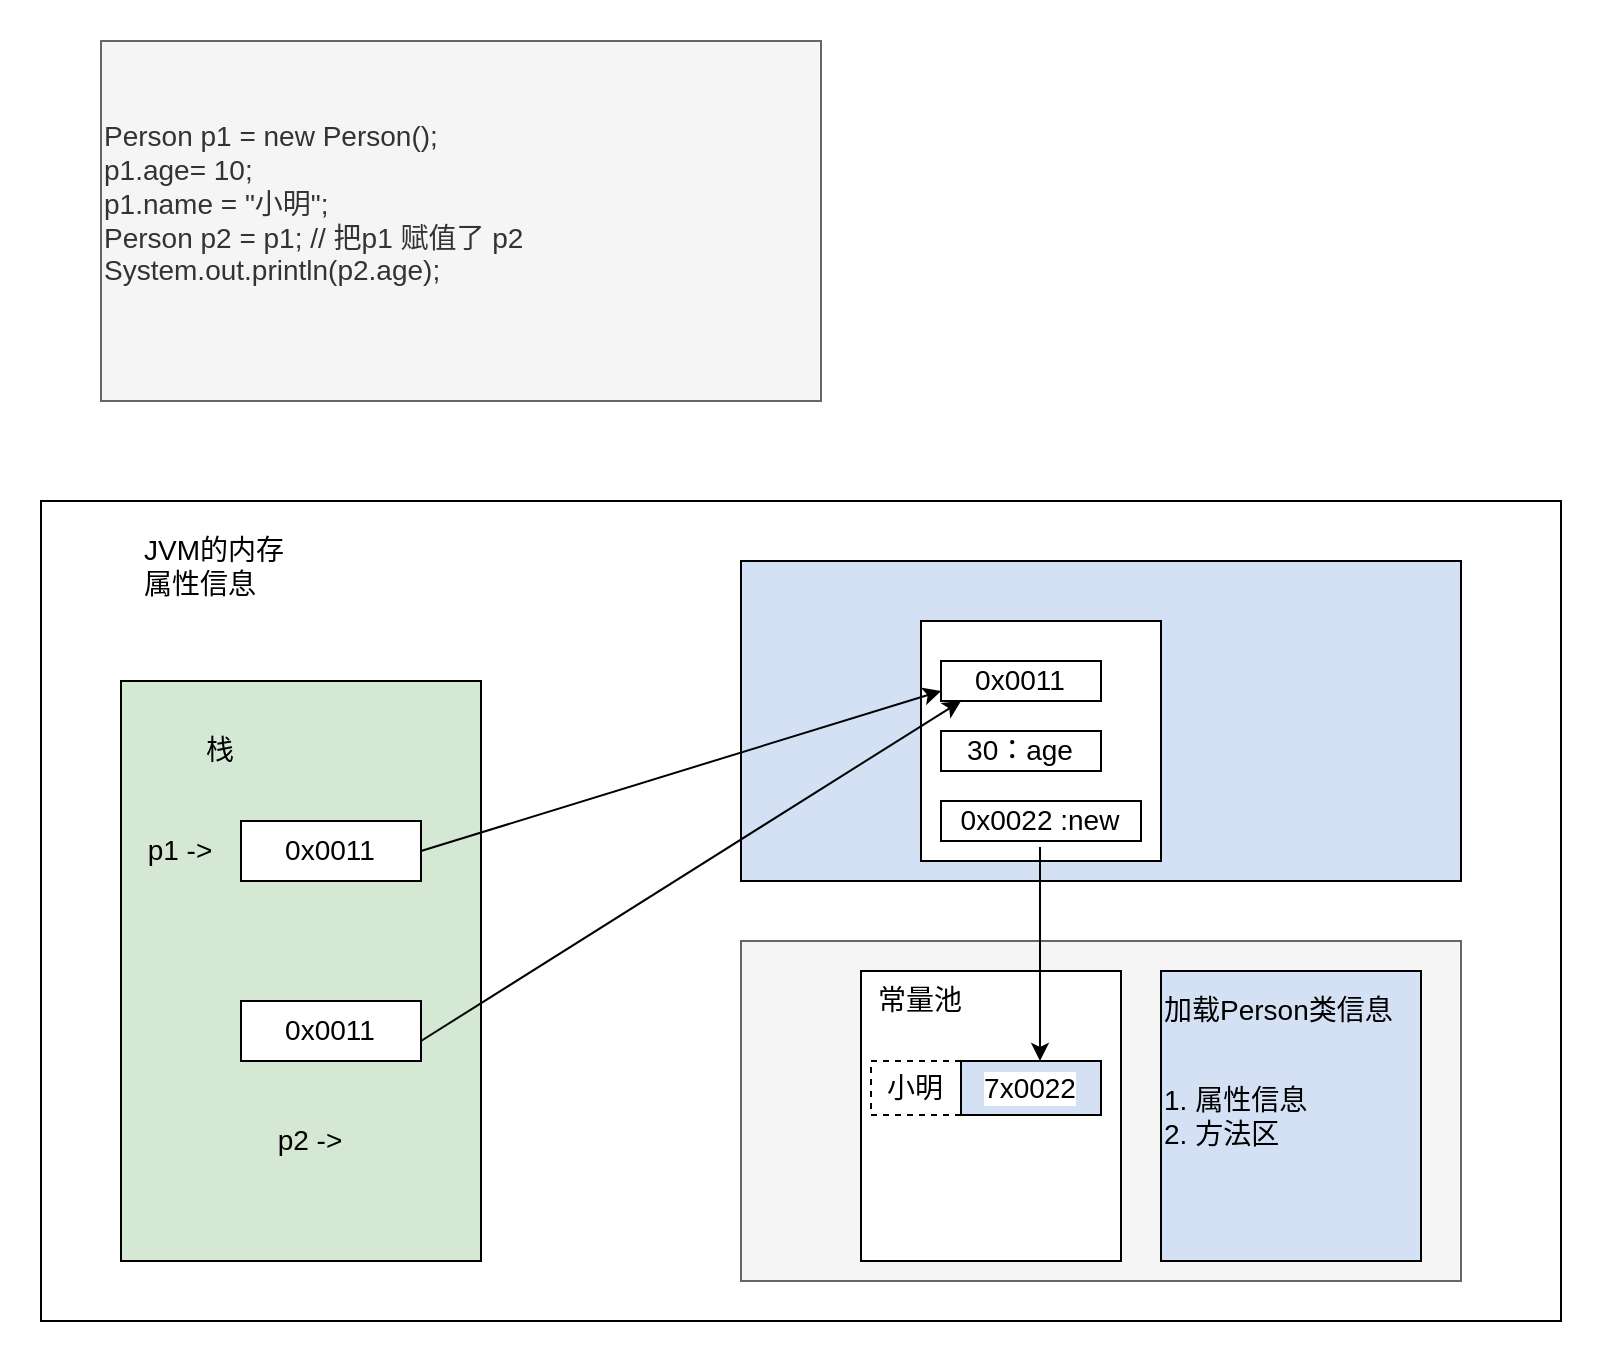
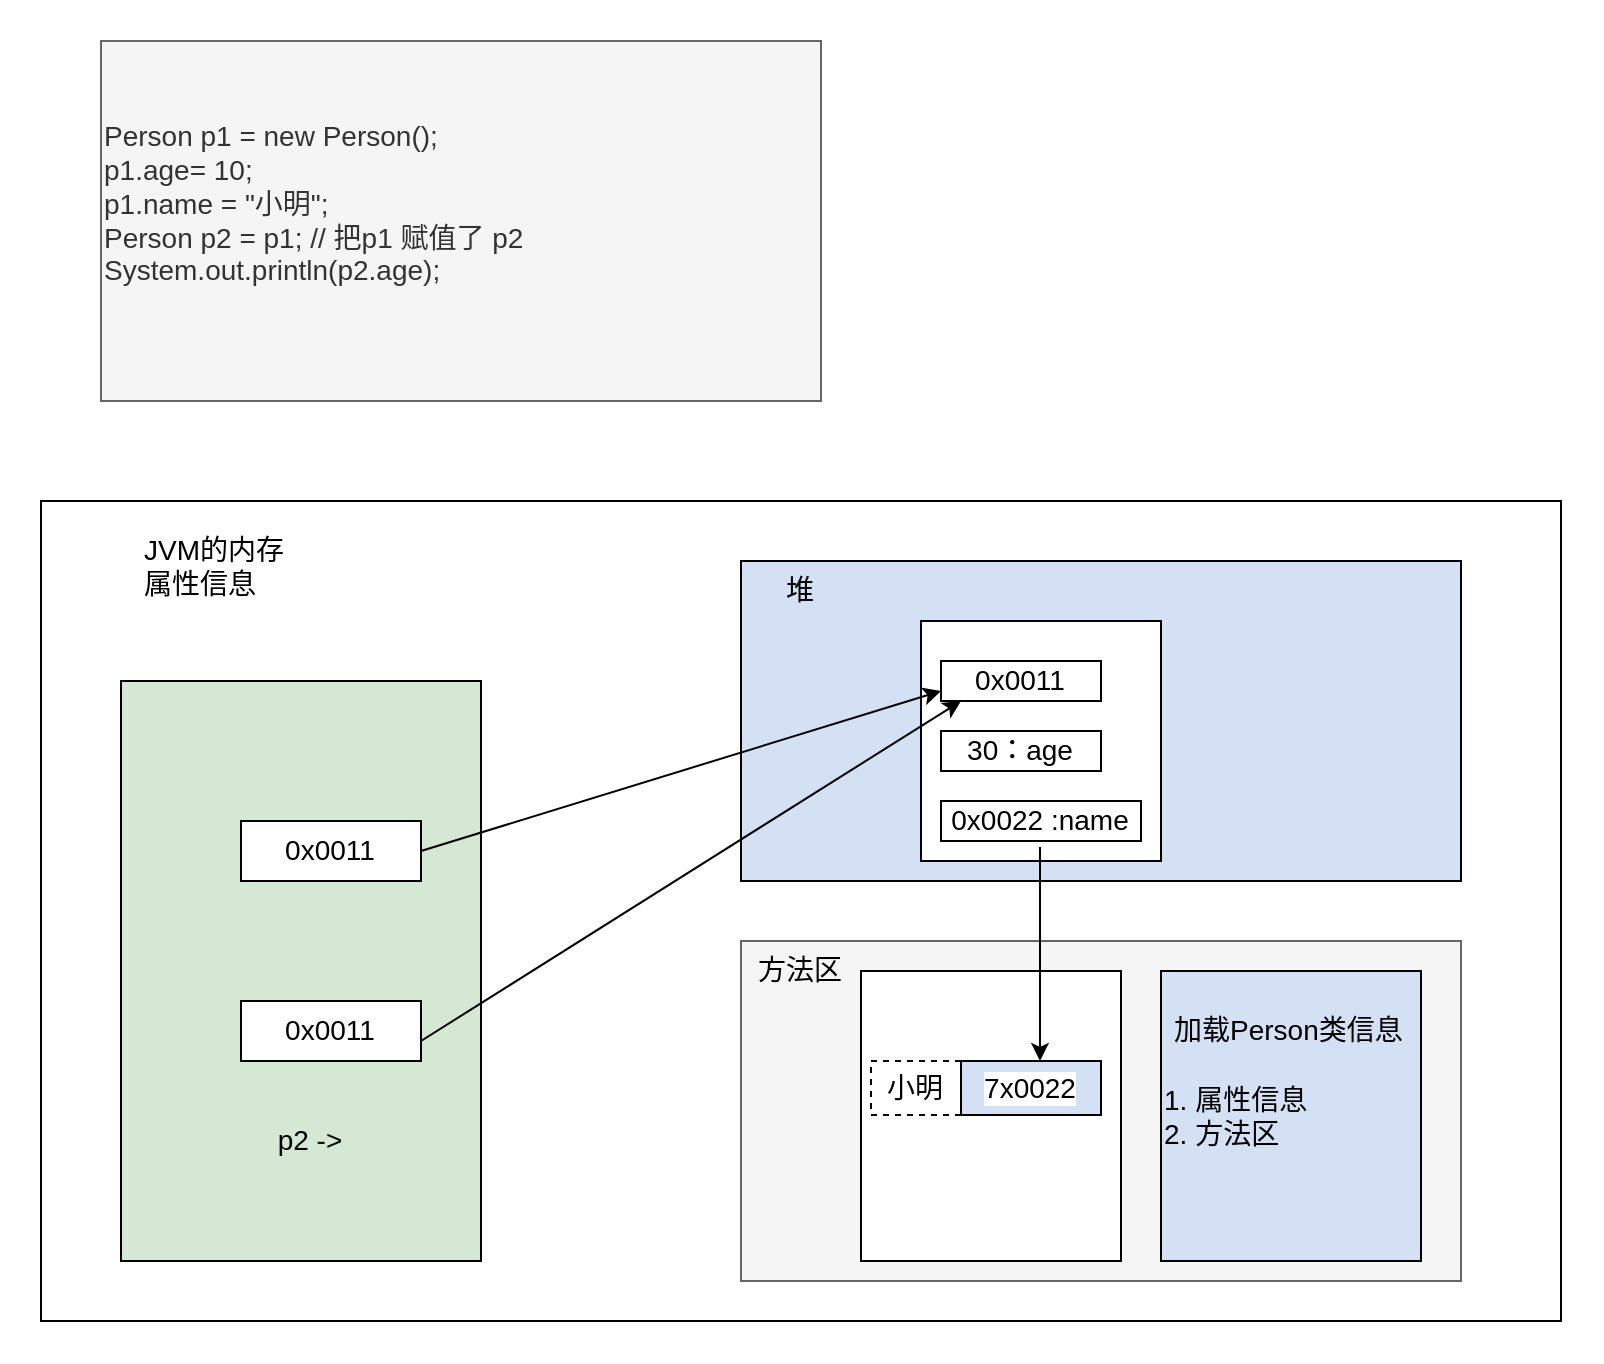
node "堆": added
node "栈": removed
node "0x0022 :new": label "0x0022 :new" -> "0x0022 :name"
node "p1 ->": removed
node "方法区": added
node "常量池": removed
node "加载Person类信息": moved (1281, 1011) -> (1291, 1031)
